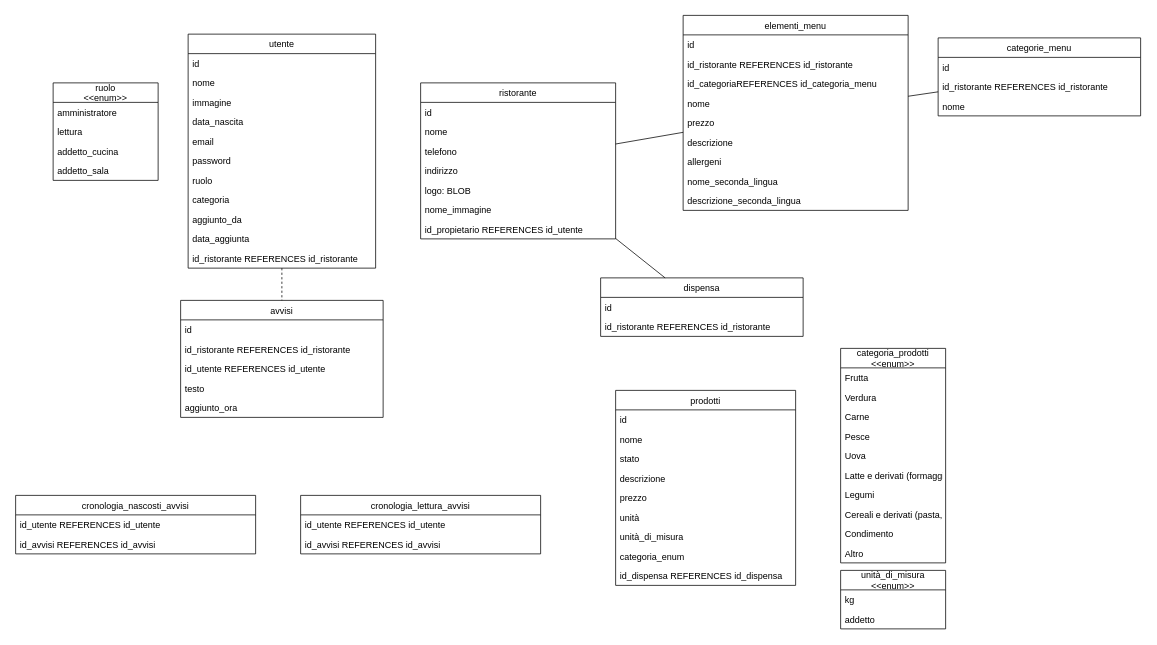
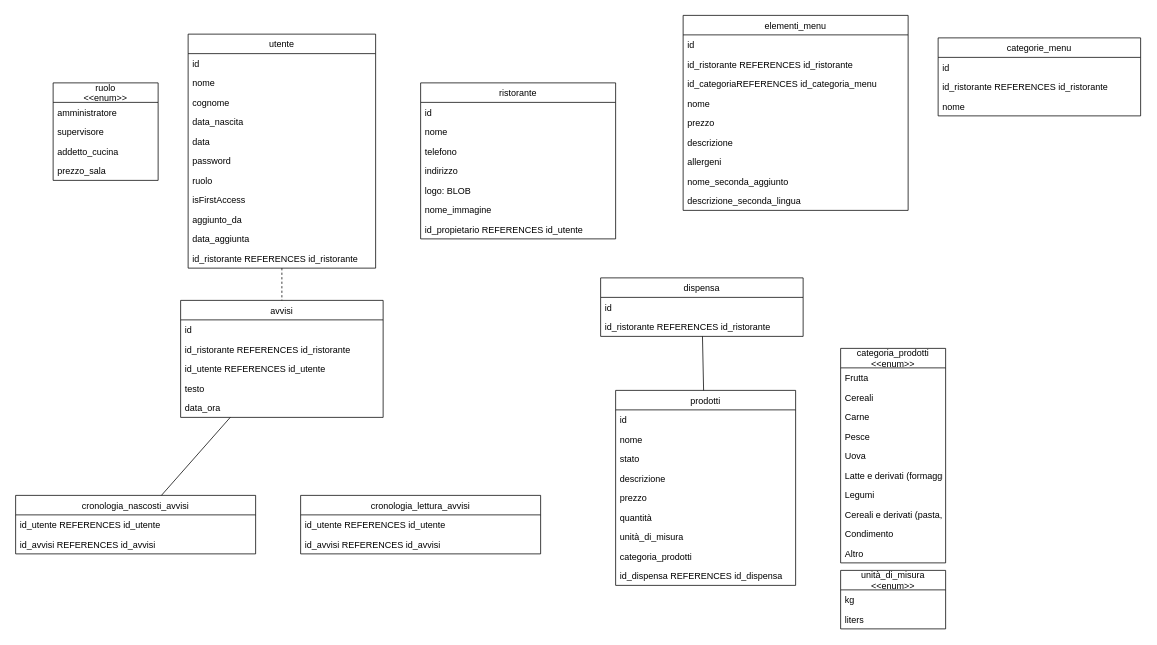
edge "categorie_menu" -- "elementi_menu": removed
node "immagine": label "immagine" -> "cognome"
node "lettura": label "lettura" -> "supervisore"
edge "elementi_menu" -- "ristorante": removed
node "email": label "email" -> "data"
node "addetto_sala": label "addetto_sala" -> "prezzo_sala"
node "nome_seconda_lingua": label "nome_seconda_lingua" -> "nome_seconda_aggiunto"
node "categoria": label "categoria" -> "isFirstAccess"
edge "ristorante" -- "dispensa": removed
edge "dispensa" -- "prodotti": added
node "Verdura": label "Verdura" -> "Cereali"
node "aggiunto_ora": label "aggiunto_ora" -> "data_ora"
edge "avvisi" -- "cronologia_nascosti_avvisi": added
node "unità": label "unità" -> "quantità"
node "categoria_enum": label "categoria_enum" -> "categoria_prodotti"
node "addetto": label "addetto" -> "liters"
